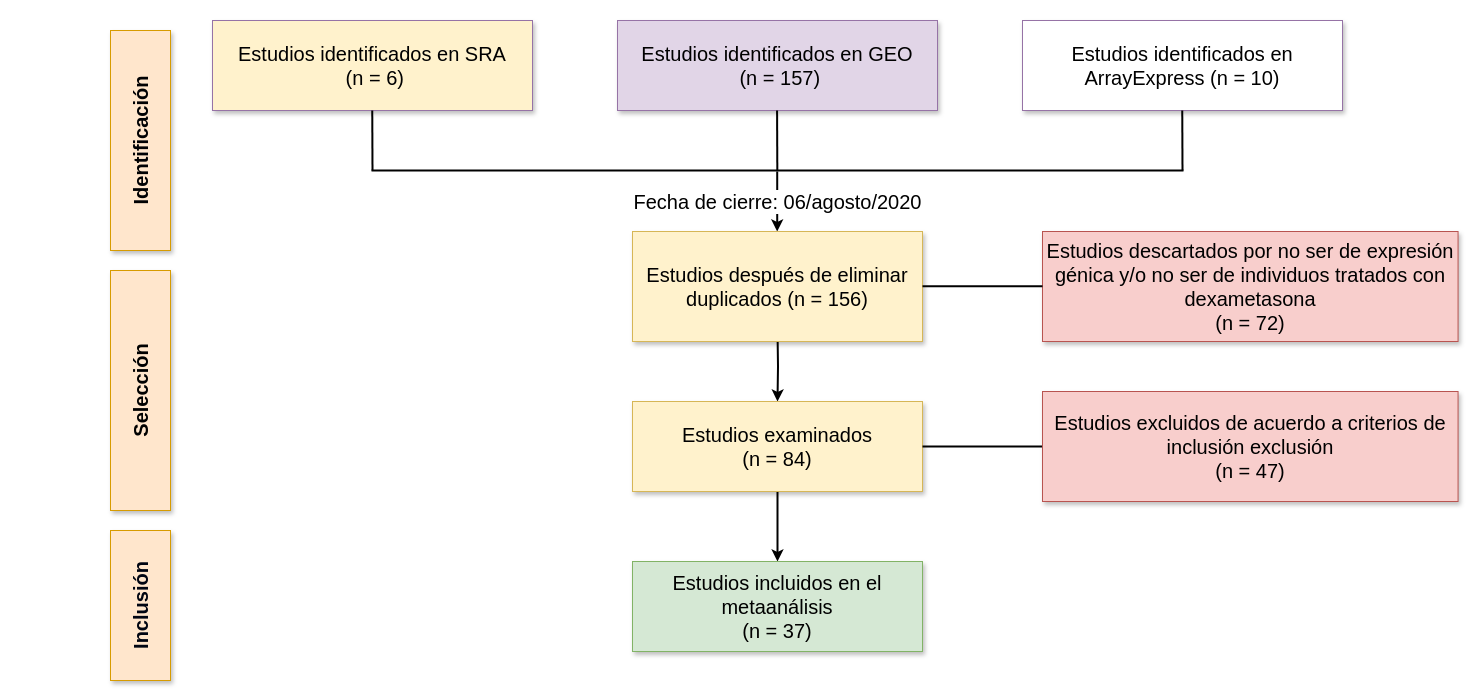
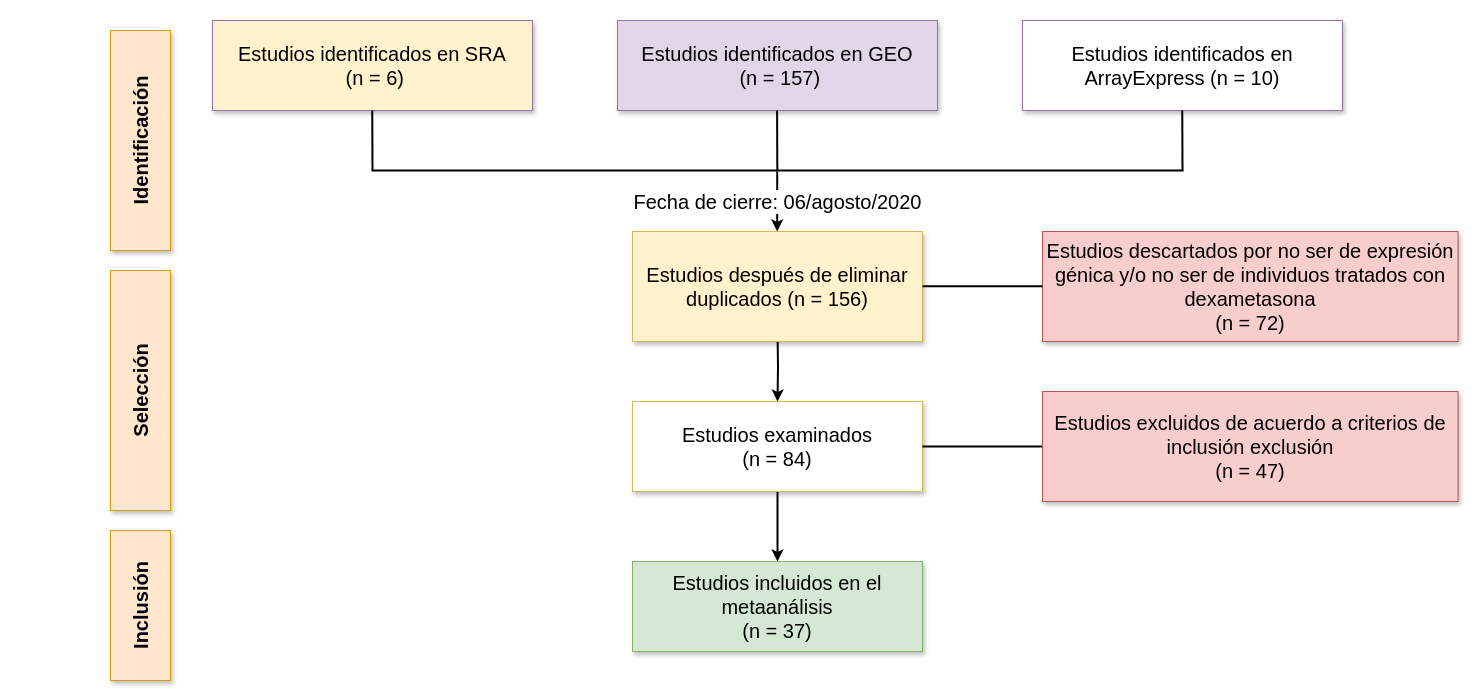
node "Estudios examinados (n = 84)": fillcolor #fff2cc -> #ffffff
